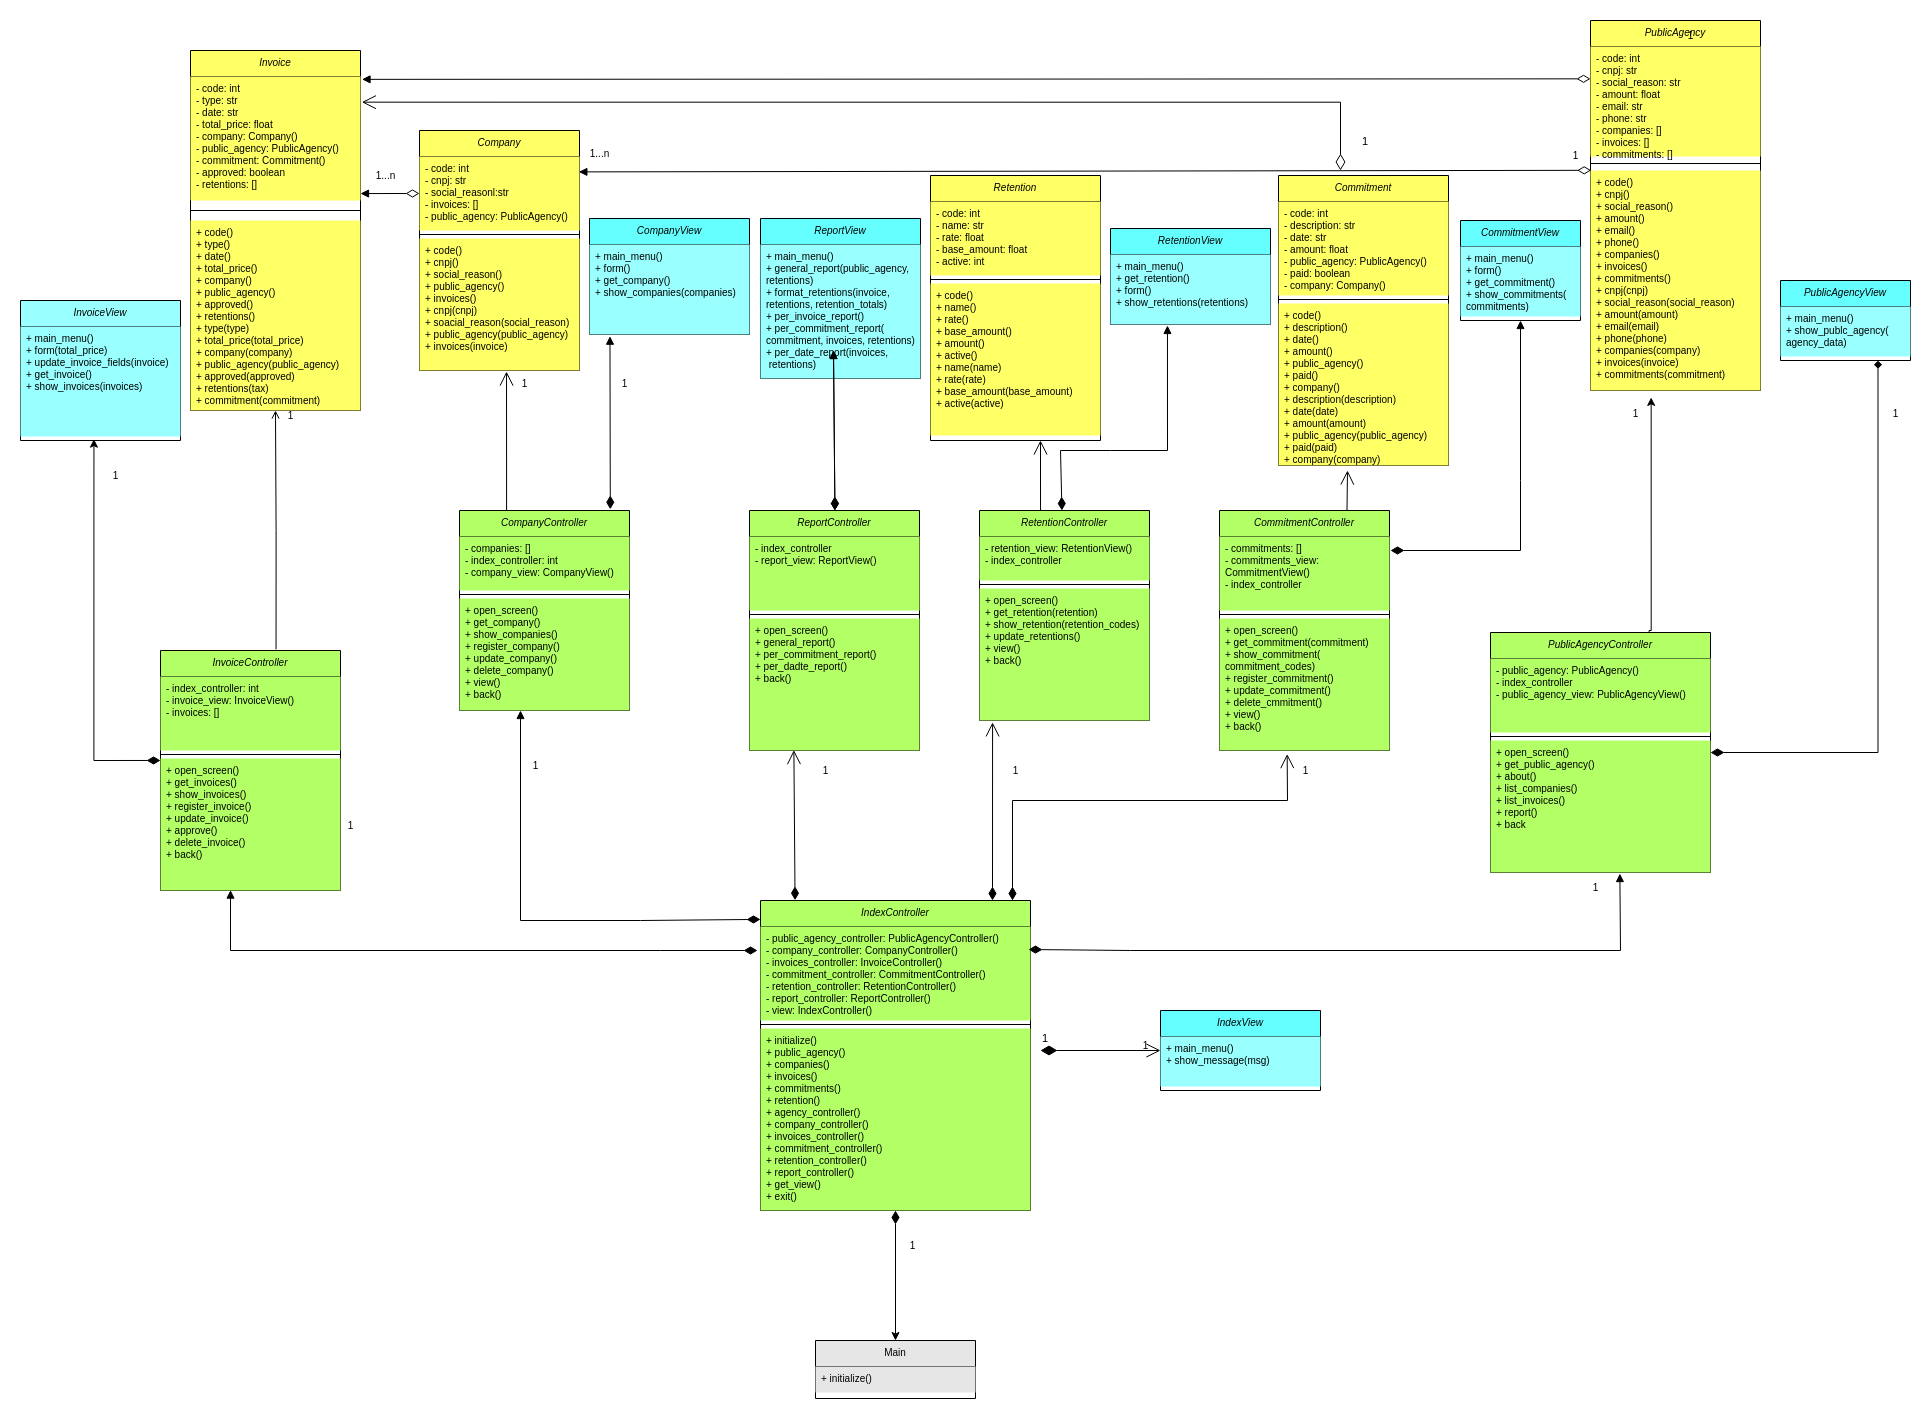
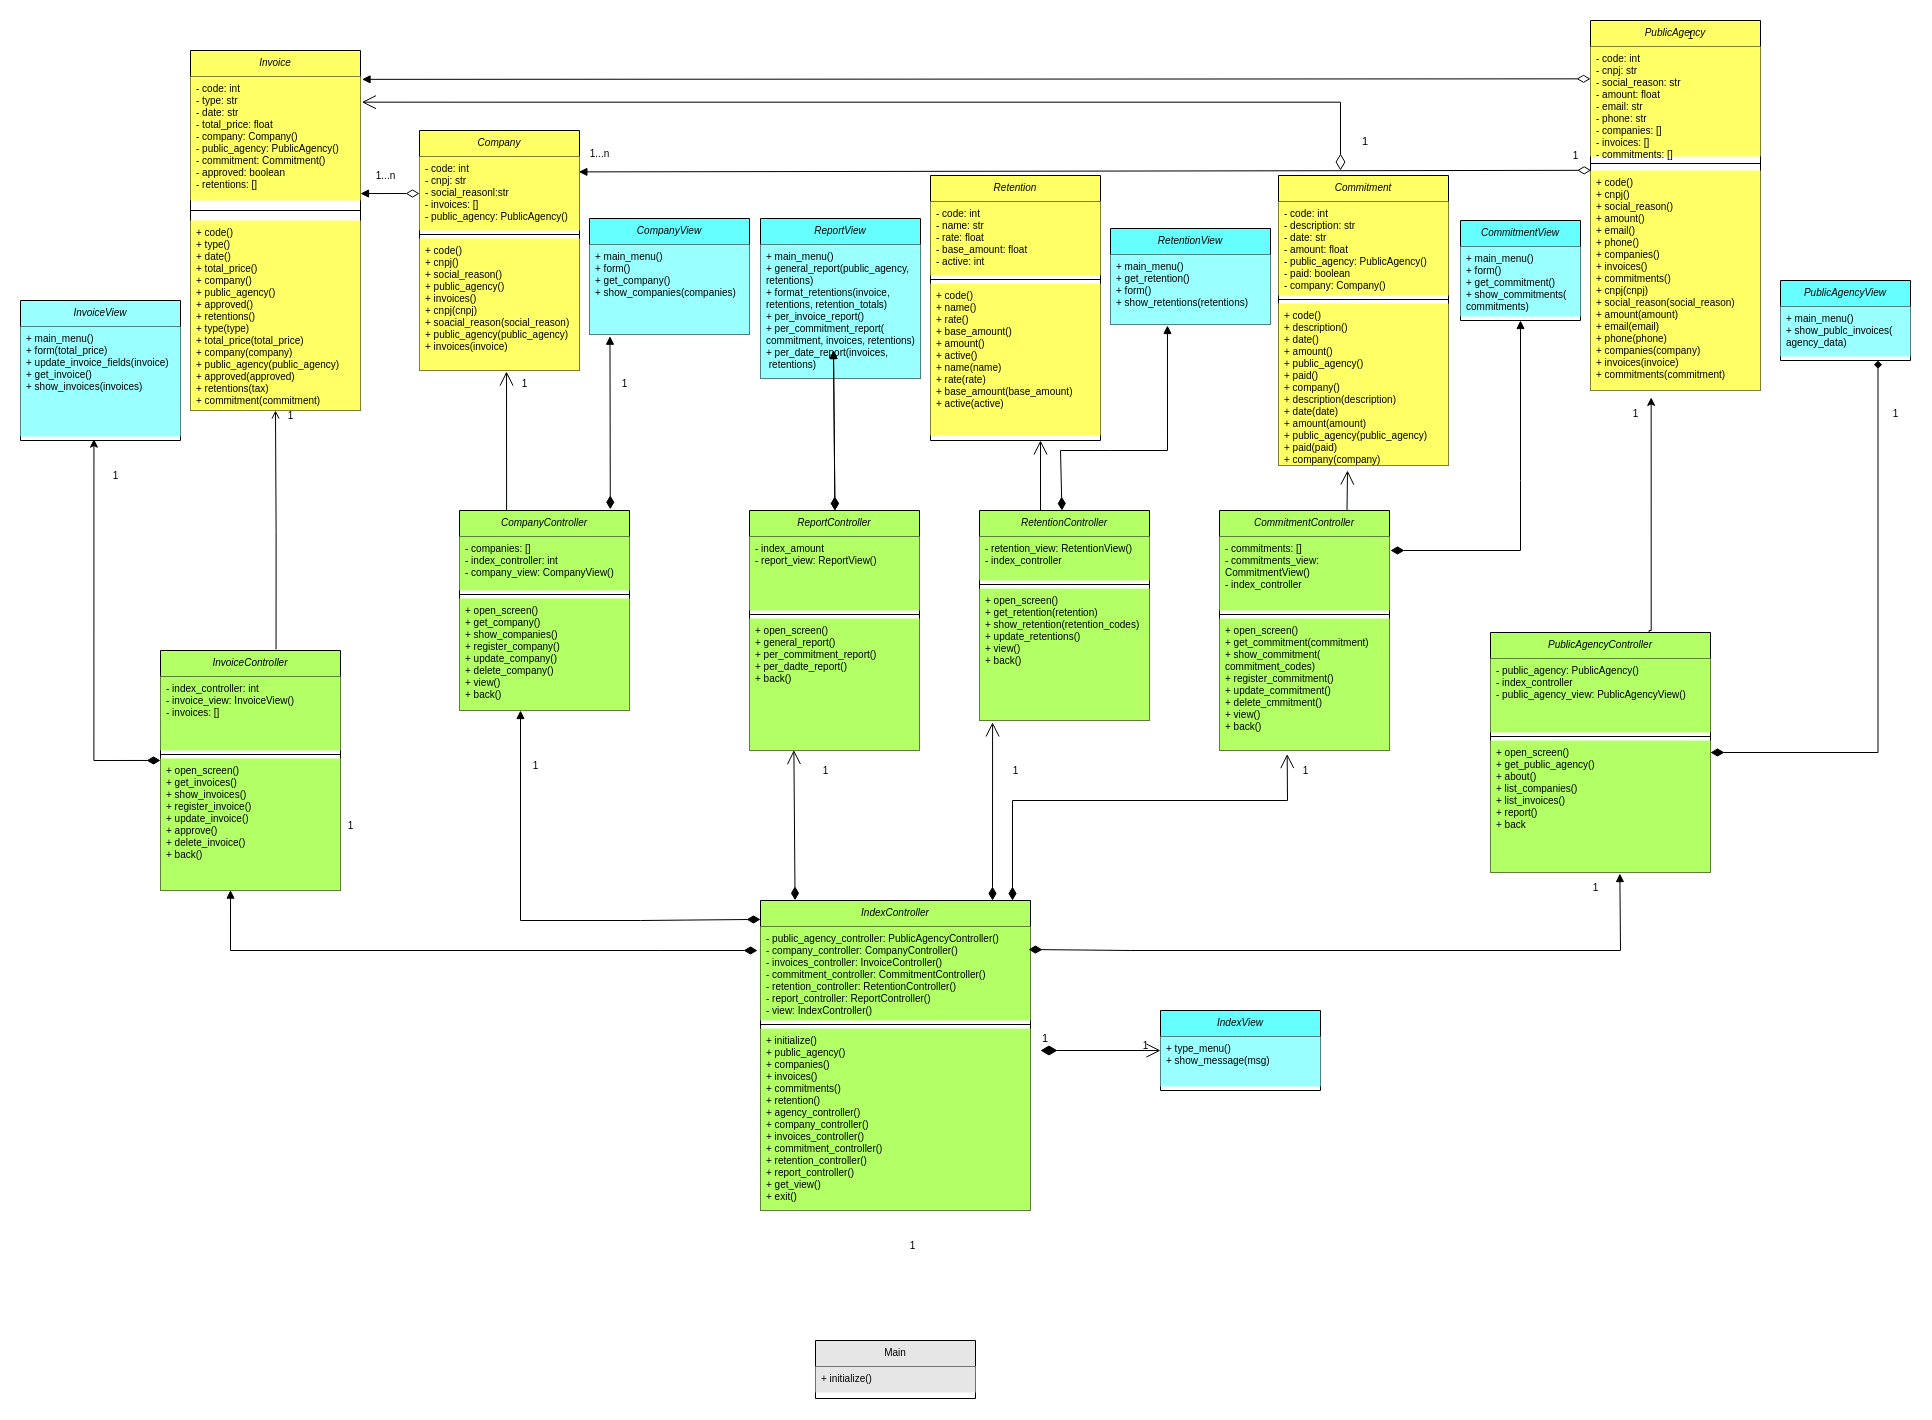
node "+ main_menu() + show_publc_agency( agency_data)": label "+ main_menu() + show_publc_agency( agency_data)" -> "+ main_menu() + show_publc_invoices( agency_data)"
node "- index_controller - report_view: ReportView()": label "- index_controller - report_view: ReportView()" -> "- index_amount - report_view: ReportView()"
node "+ main_menu() + show_message(msg)": label "+ main_menu() + show_message(msg)" -> "+ type_menu() + show_message(msg)"
edge "IndexController" -- "Main": removed
